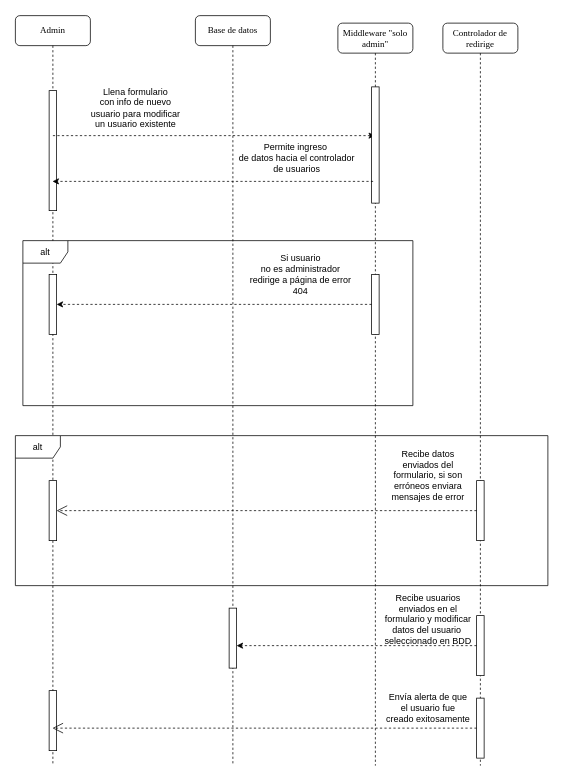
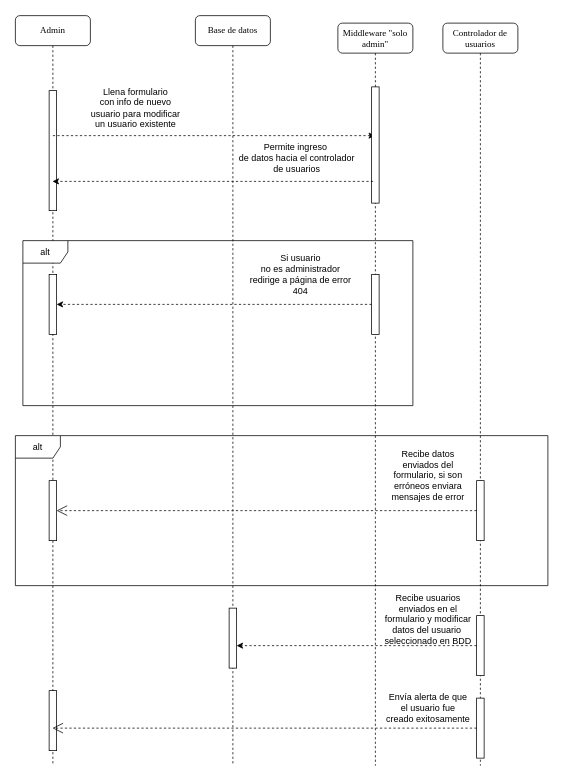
node "Controlador de redirige": label "Controlador de redirige" -> "Controlador de usuarios"
